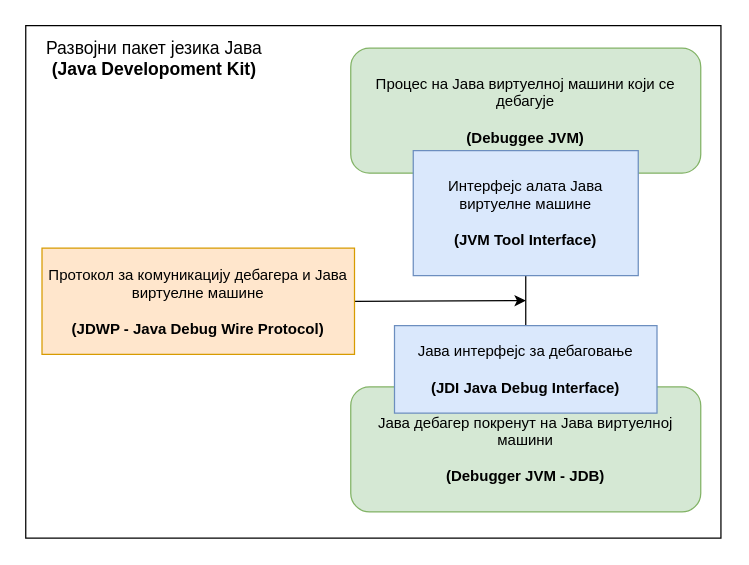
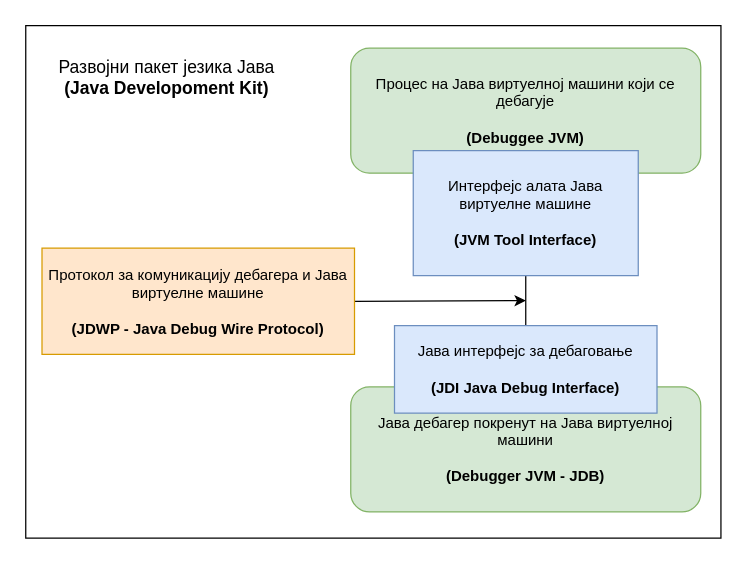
node "Развојни пакет језика Јава(Java Developoment Kit)": moved (154, 48) -> (167, 67)
